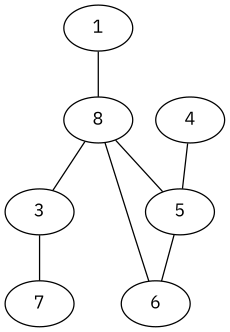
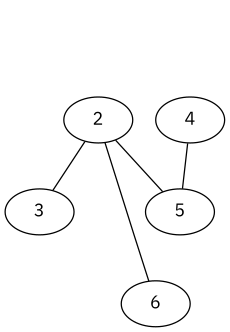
node "1": removed
node "8": label "8" -> "2"
edge "5" -- "6": removed
node "7": removed
